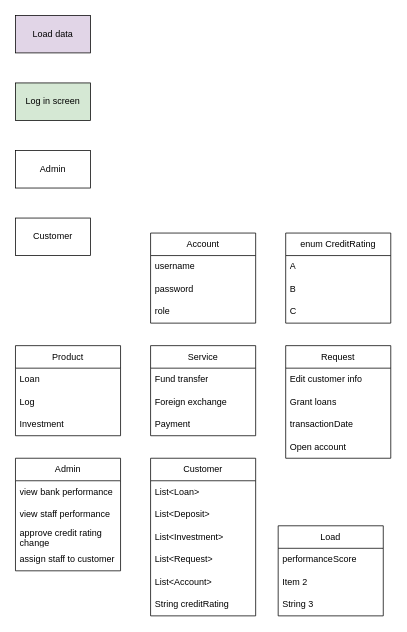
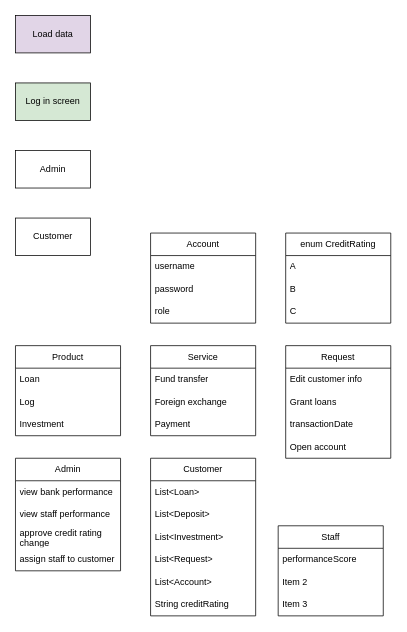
node "Load": label "Load" -> "Staff"
node "String 3": label "String 3" -> "Item 3"
